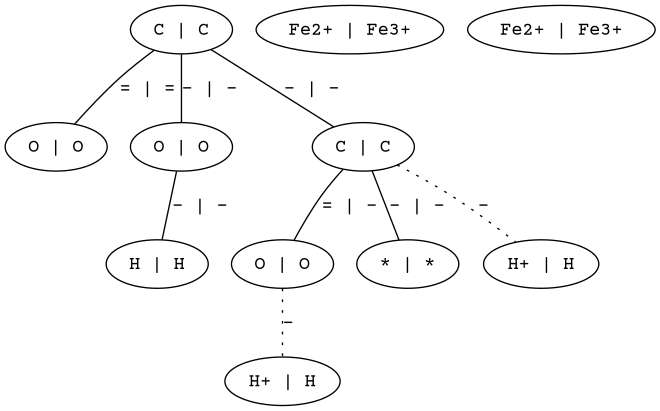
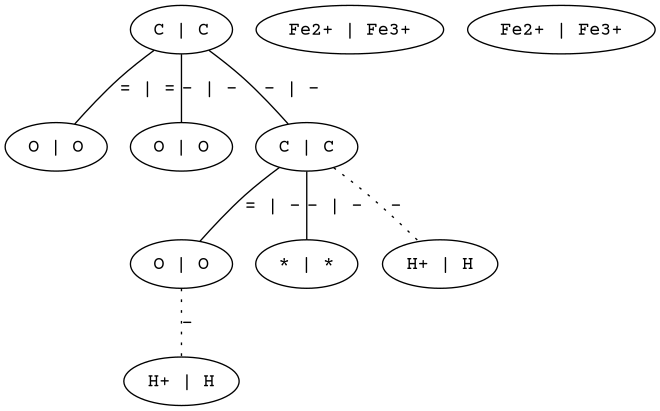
node "H | H": removed
